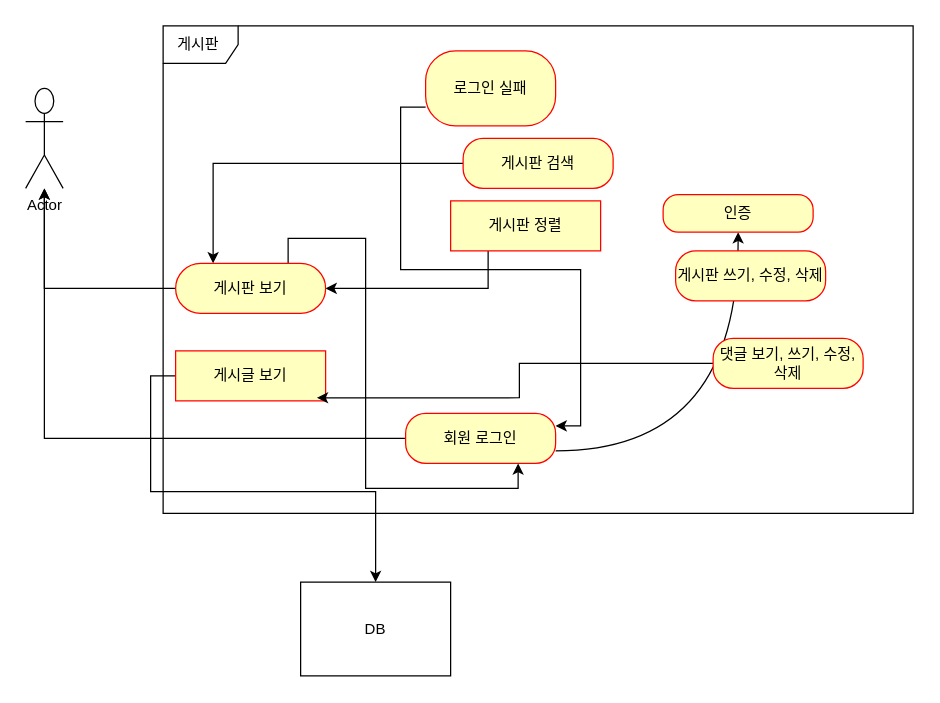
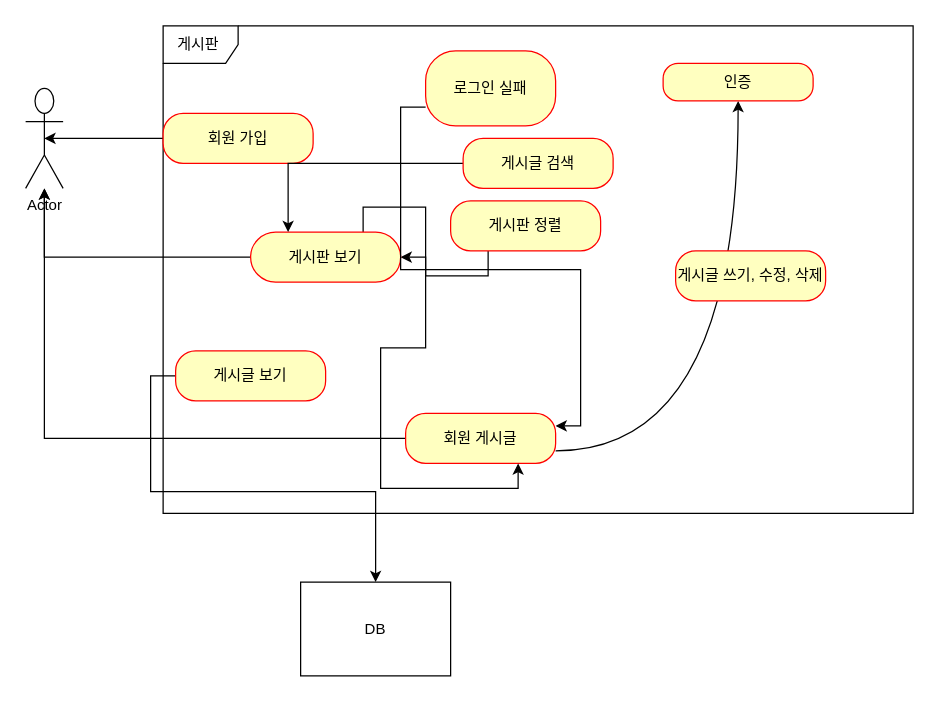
edge "회원 가입" -> "Actor": added
node "회원 가입": added
node "게시판 검색": label "게시판 검색" -> "게시글 검색"
node "인증": moved (738, 213) -> (738, 82)
node "게시판 정렬": shape rectangle -> rounded rectangle
node "게시판 쓰기, 수정, 삭제": label "게시판 쓰기, 수정, 삭제" -> "게시글 쓰기, 수정, 삭제"
node "게시판 보기": moved (251, 288) -> (326, 257)
node "댓글 보기, 쓰기, 수정, 삭제": removed
node "게시글 보기": shape rectangle -> rounded rectangle
edge "댓글 보기, 쓰기, 수정, 삭제" -> "게시글 보기": removed
node "회원 로그인": label "회원 로그인" -> "회원 게시글"
